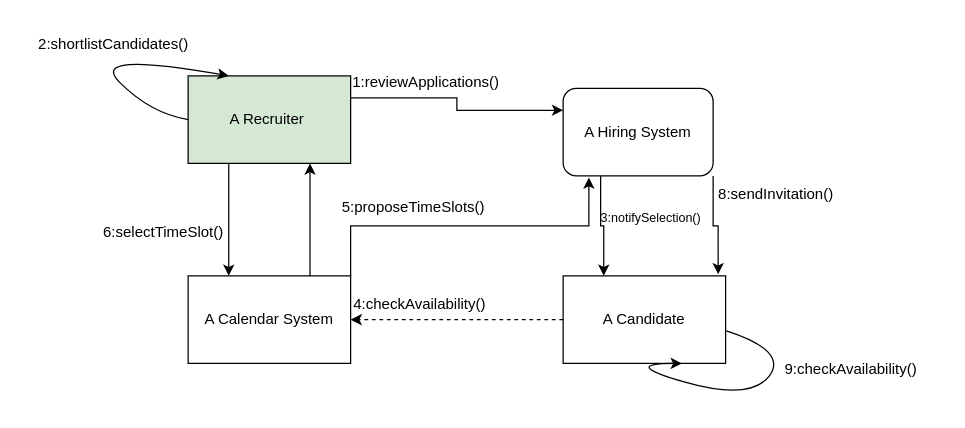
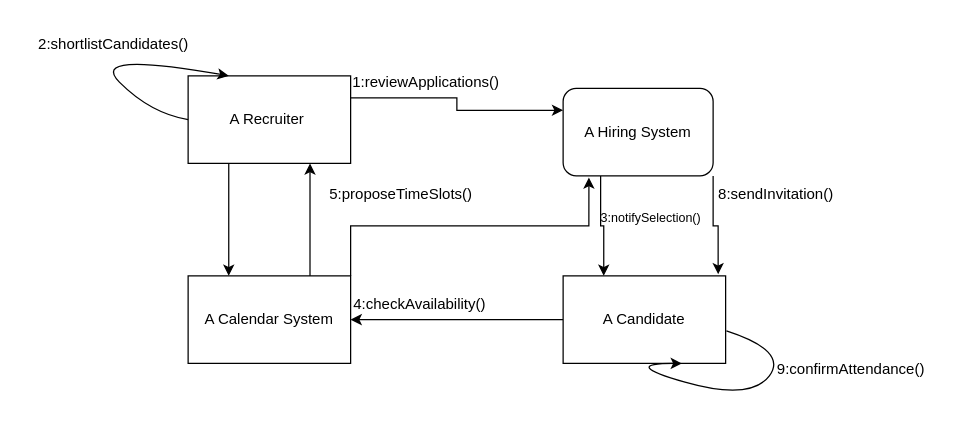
node "A Recruiter": fillcolor #d5e8d4 -> #ffffff
node "5:proposeTimeSlots()": moved (413, 207) -> (401, 194)
node "6:selectTimeSlot()": removed
edge "A Candidate" -> "A Calendar System": style dashed -> solid
node "9:checkAvailability()": label "9:checkAvailability()" -> "9:confirmAttendance()"
